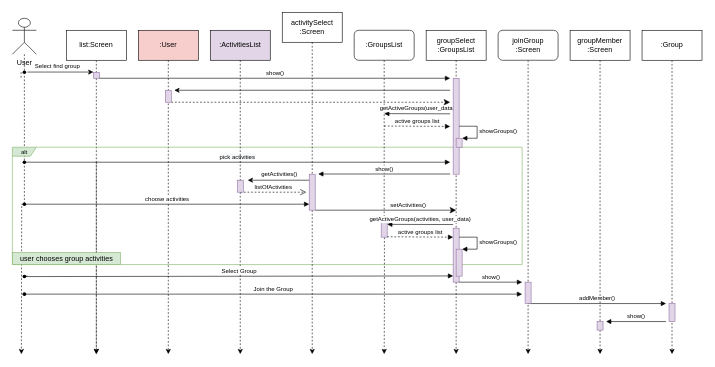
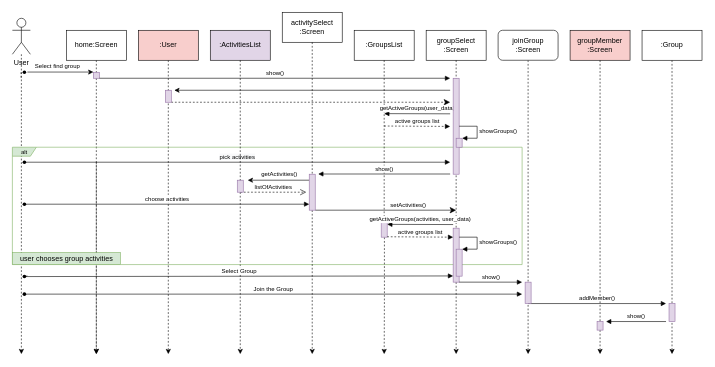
node "User": size 24x36 -> 18x36
node "list:Screen": label "list:Screen" -> "home:Screen"
node ":GroupsList": shape rounded rectangle -> rectangle
node "groupSelect :GroupsList": label "groupSelect :GroupsList" -> "groupSelect :Screen"
node "groupMember :Screen": fillcolor #ffffff -> #f8cecc
